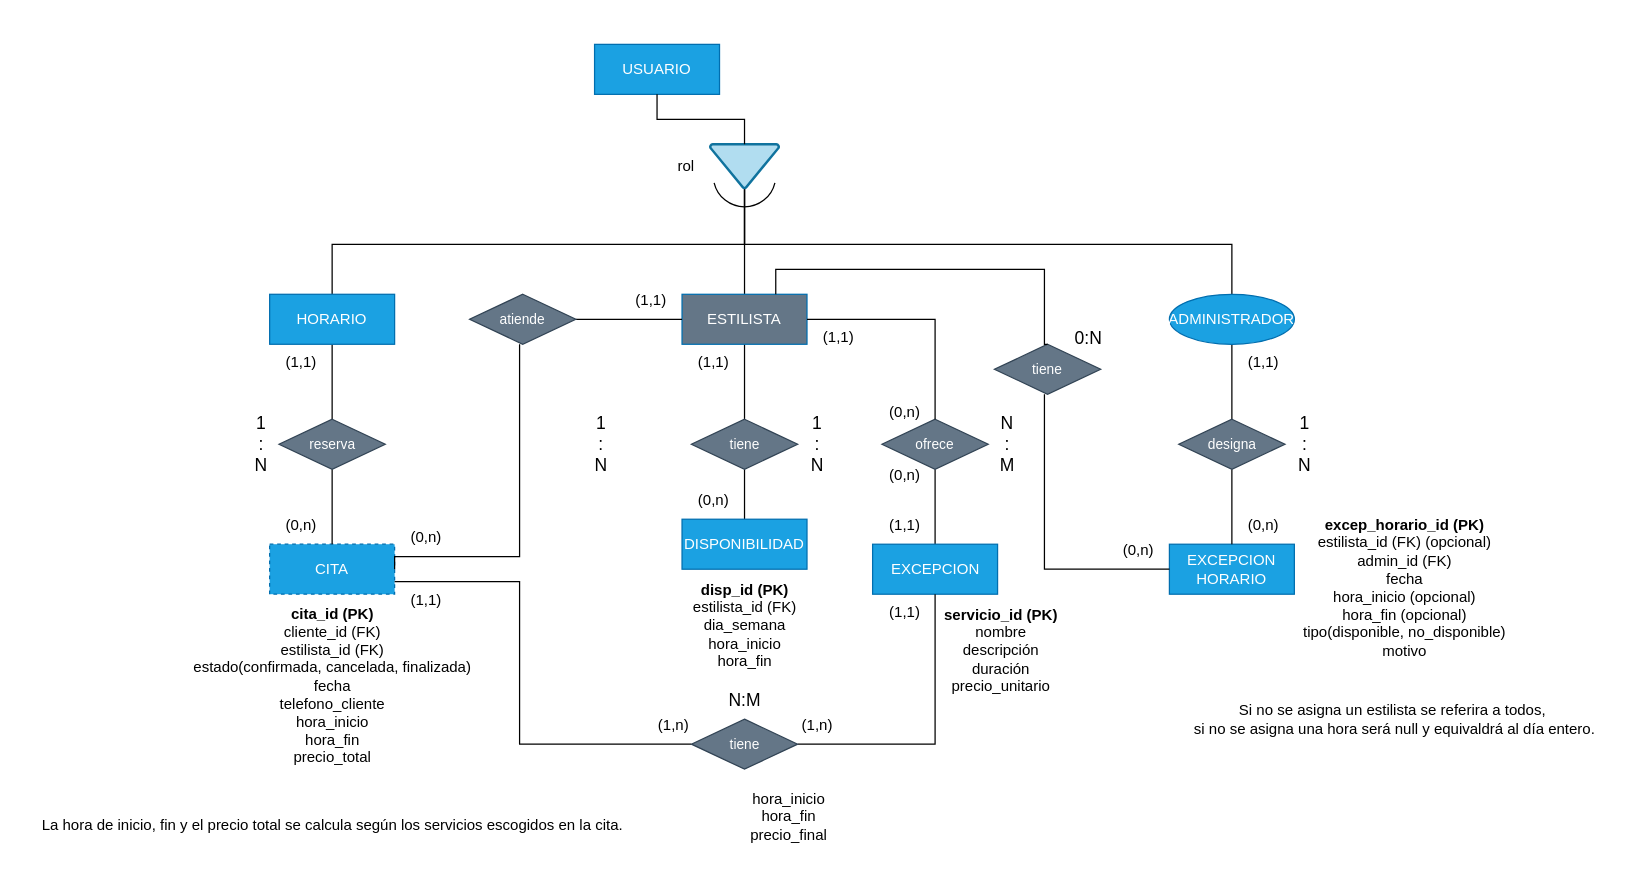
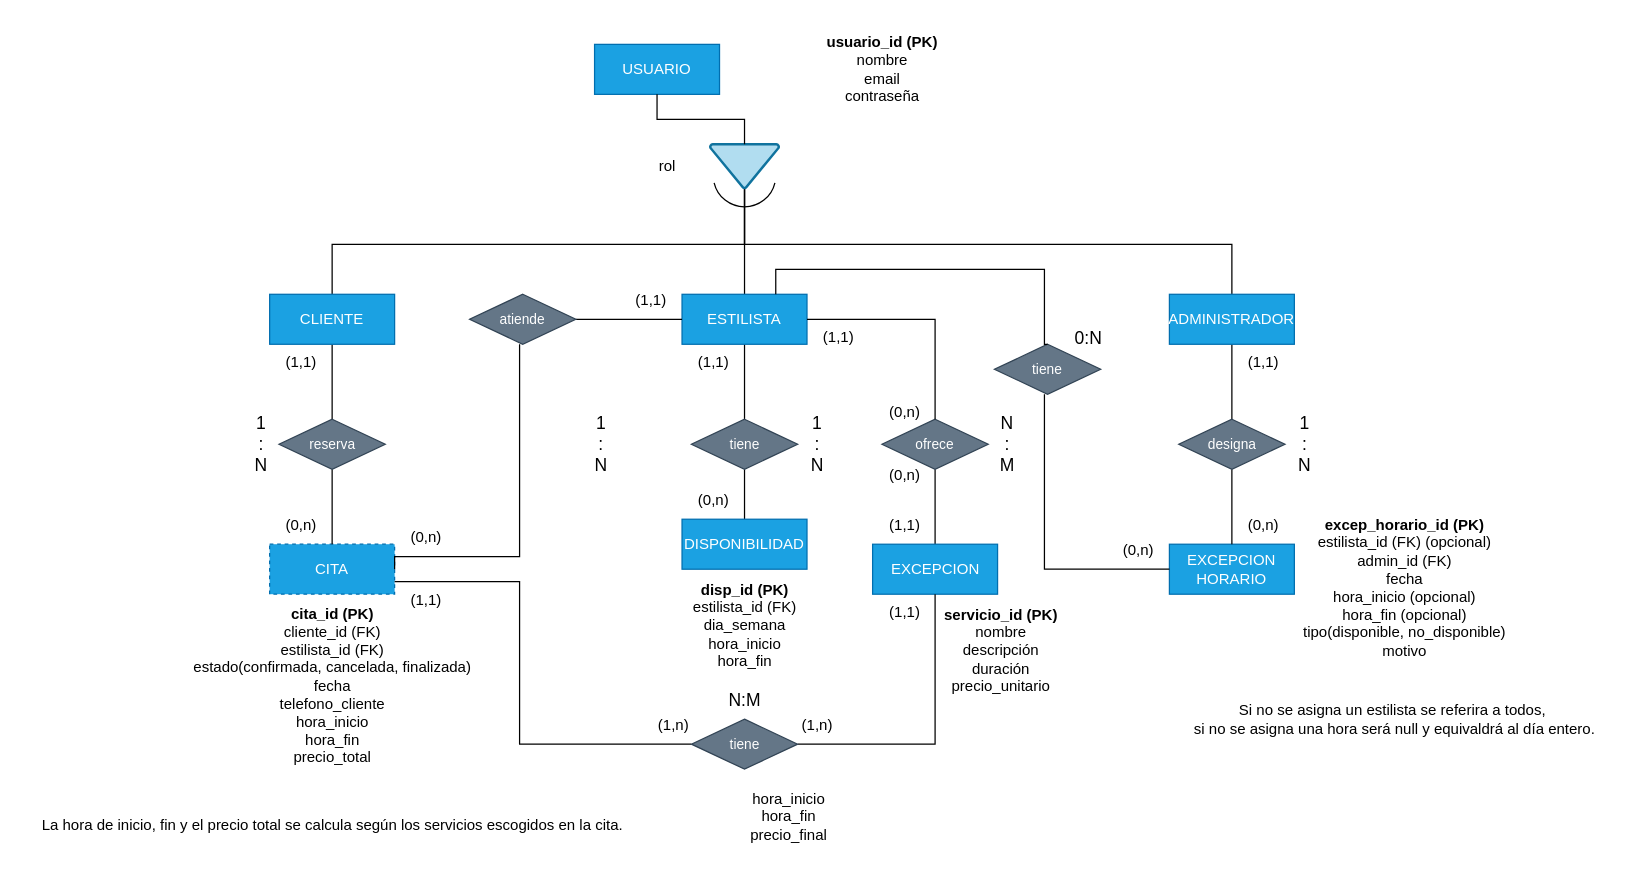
node "usuario_id (PK) nombre email contraseña": added
node "rol": moved (685, 166) -> (666, 166)
node "HORARIO": label "HORARIO" -> "CLIENTE"
node "ESTILISTA": fillcolor #647687 -> #1ba1e2
node "ADMINISTRADOR": shape ellipse -> rectangle
